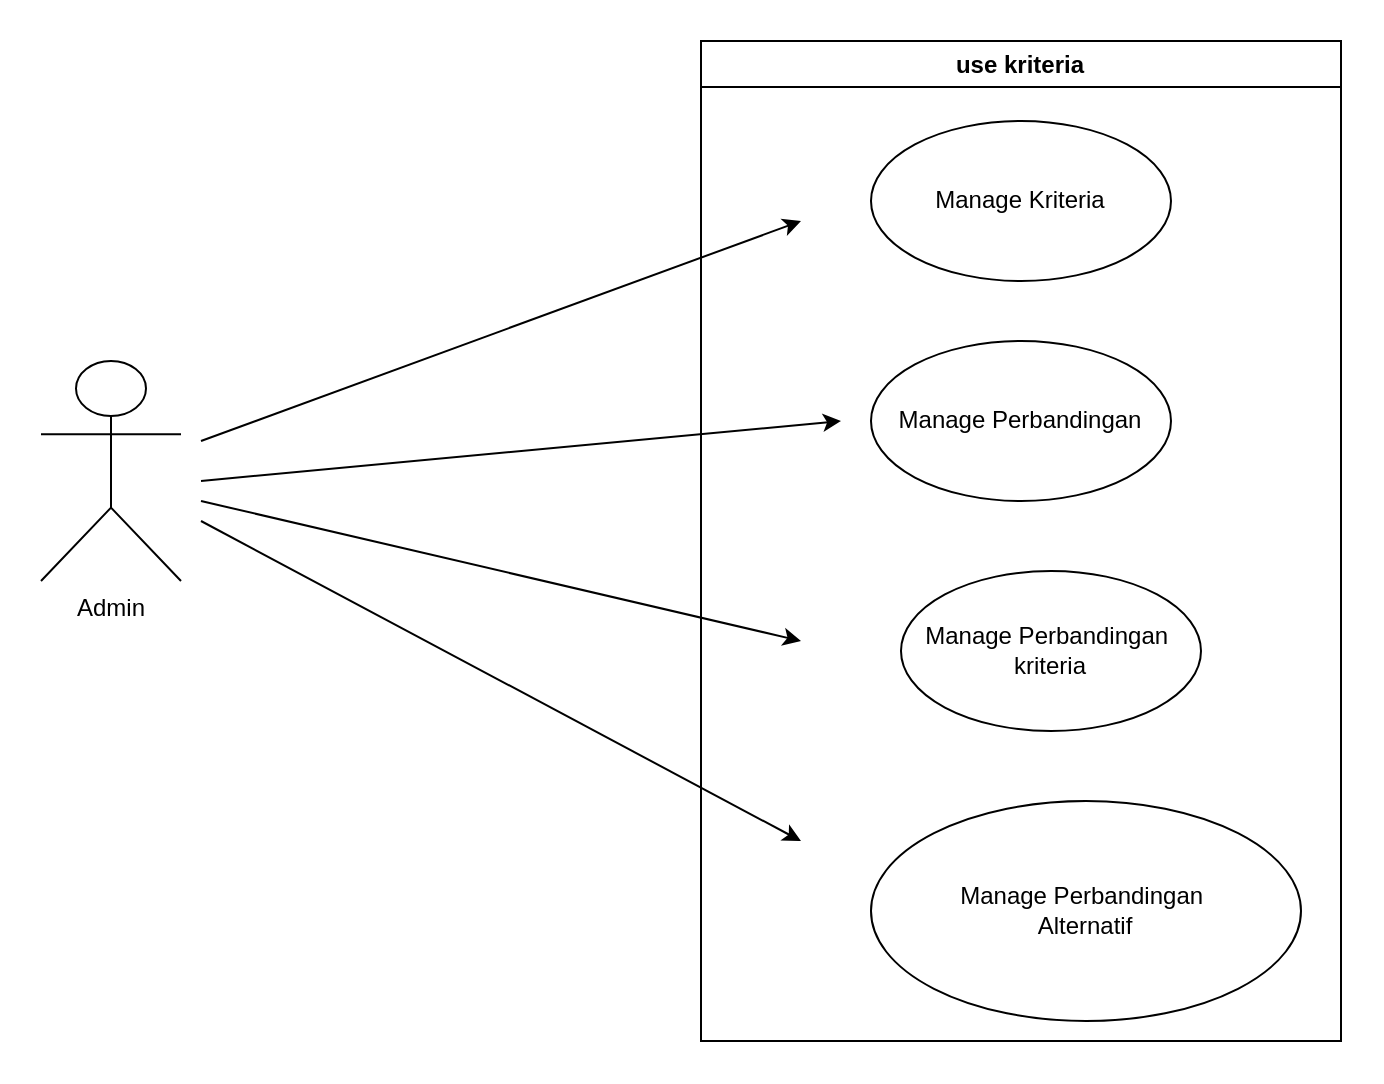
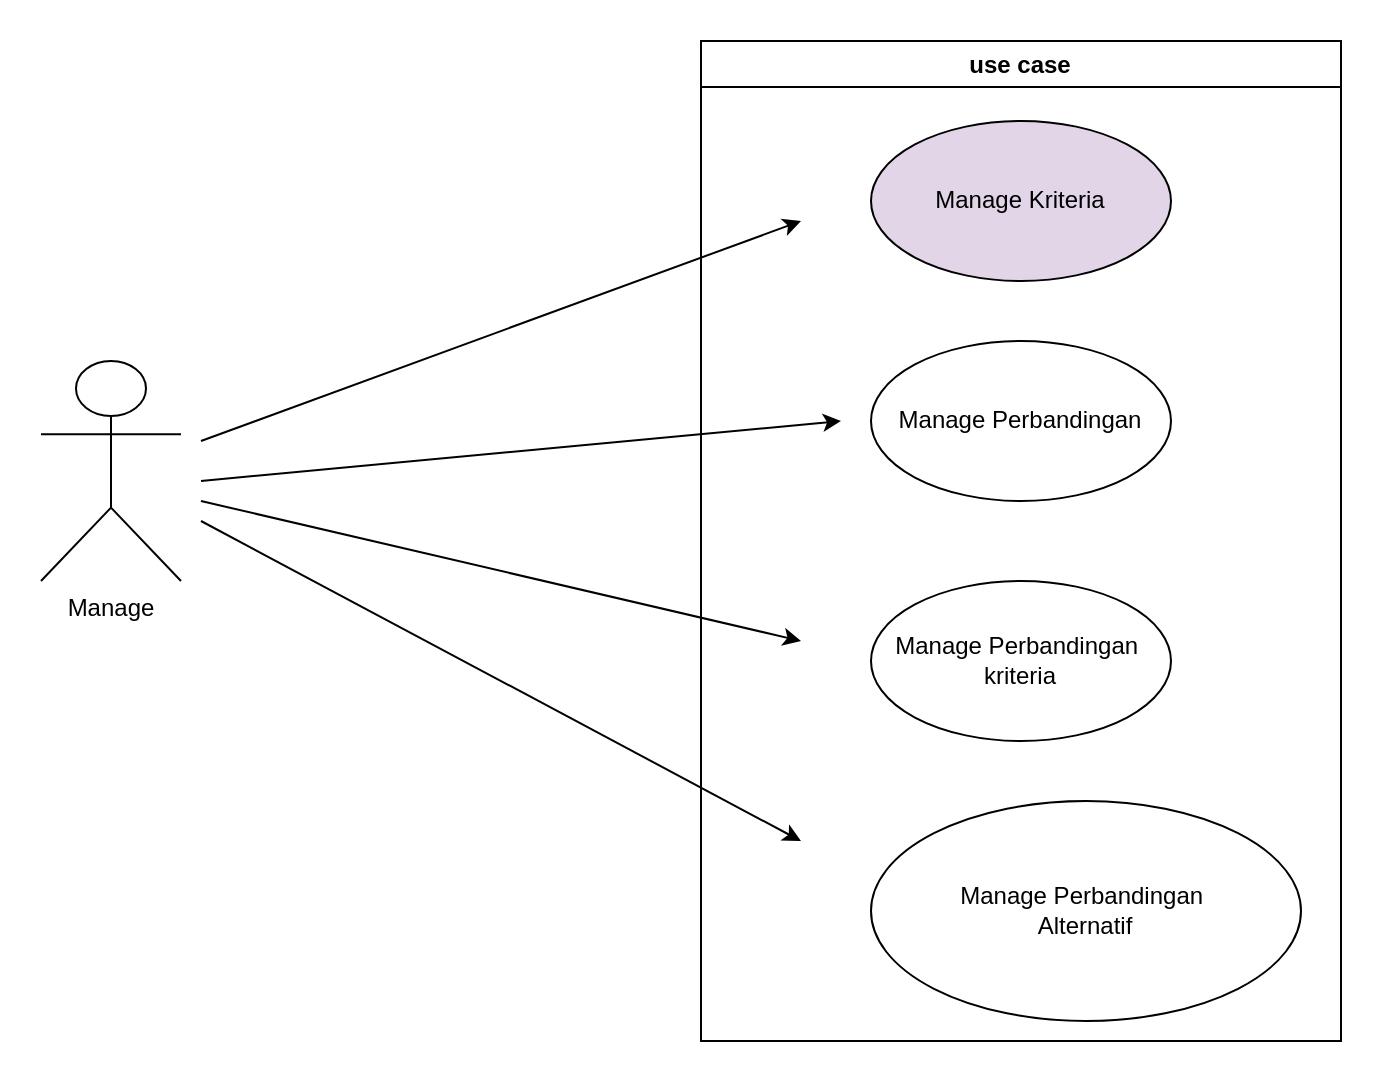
node "use kriteria": label "use kriteria" -> "use case"
node "Manage Kriteria": fillcolor #ffffff -> #e1d5e7
node "Admin": label "Admin" -> "Manage"
node "Manage Perbandingan kriteria": moved (1051, 651) -> (1021, 661)
